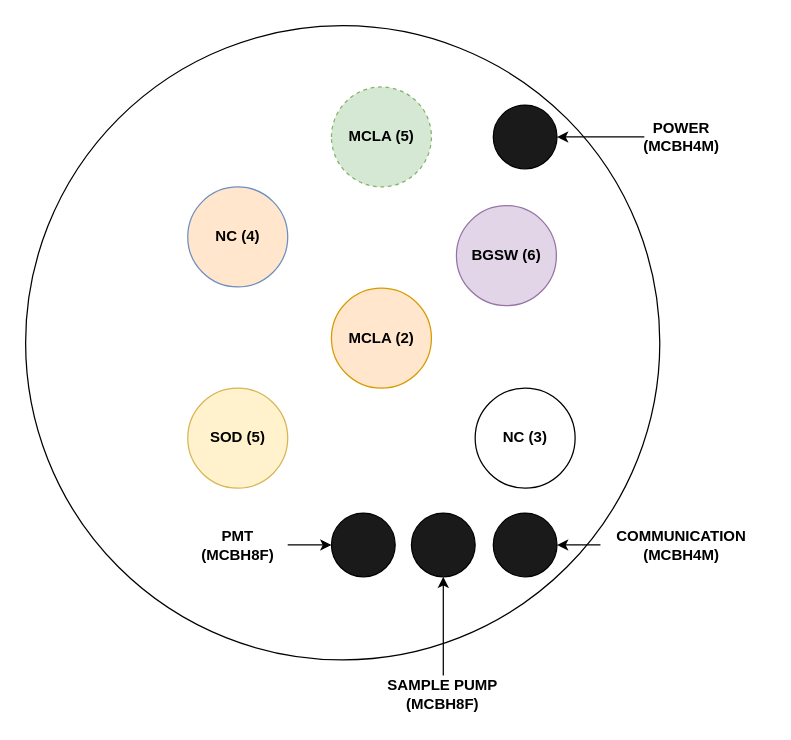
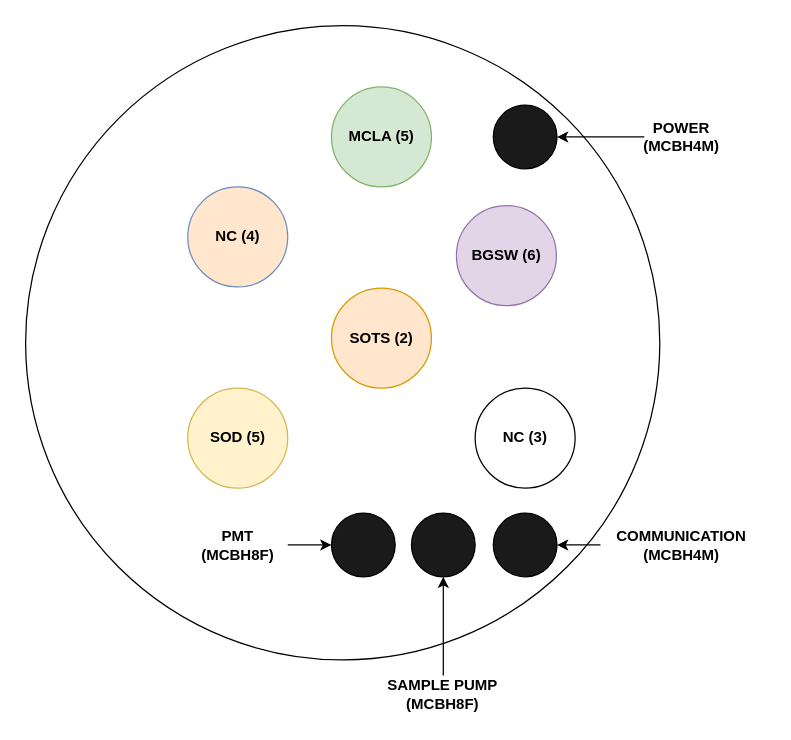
node "MCLA (5)": style dashed -> solid
node "MCLA (2)": label "MCLA (2)" -> "SOTS (2)"
